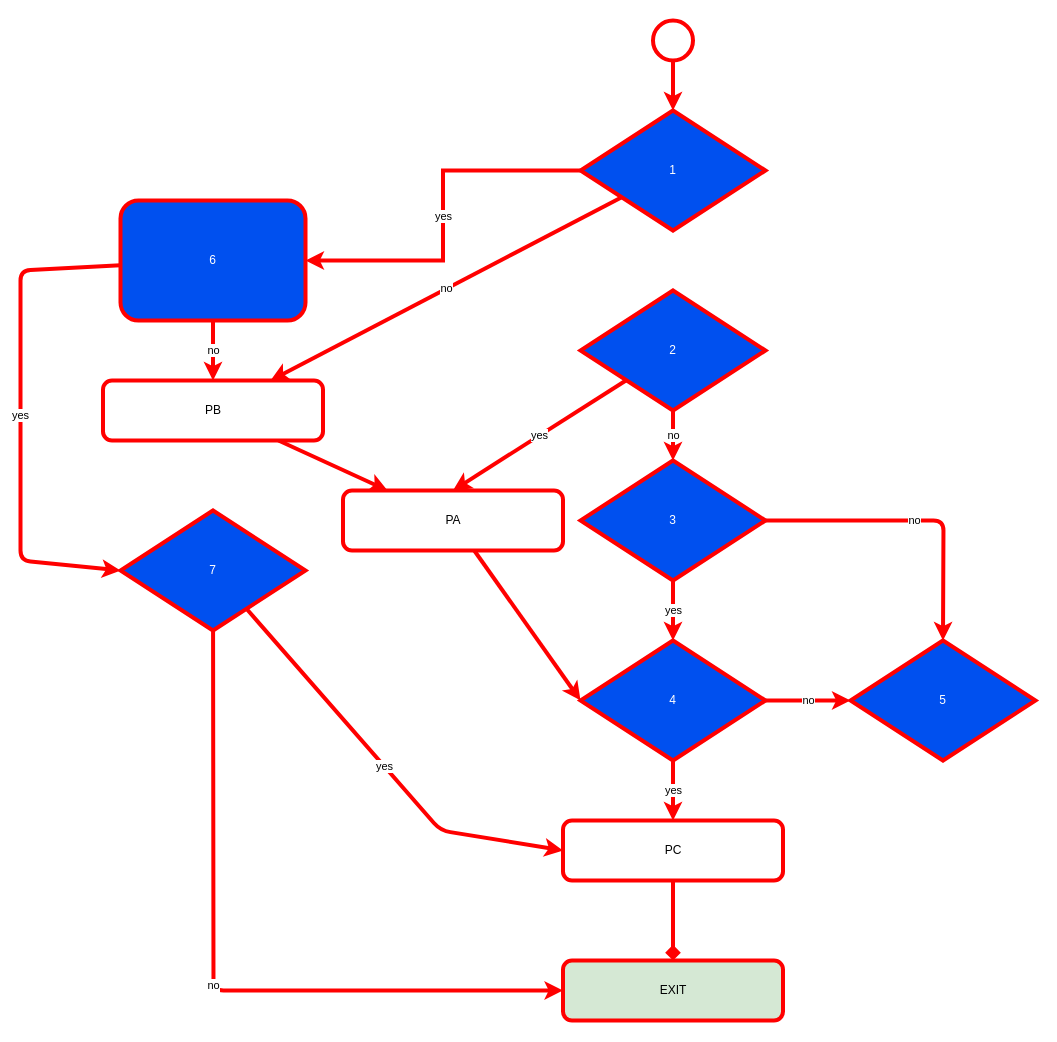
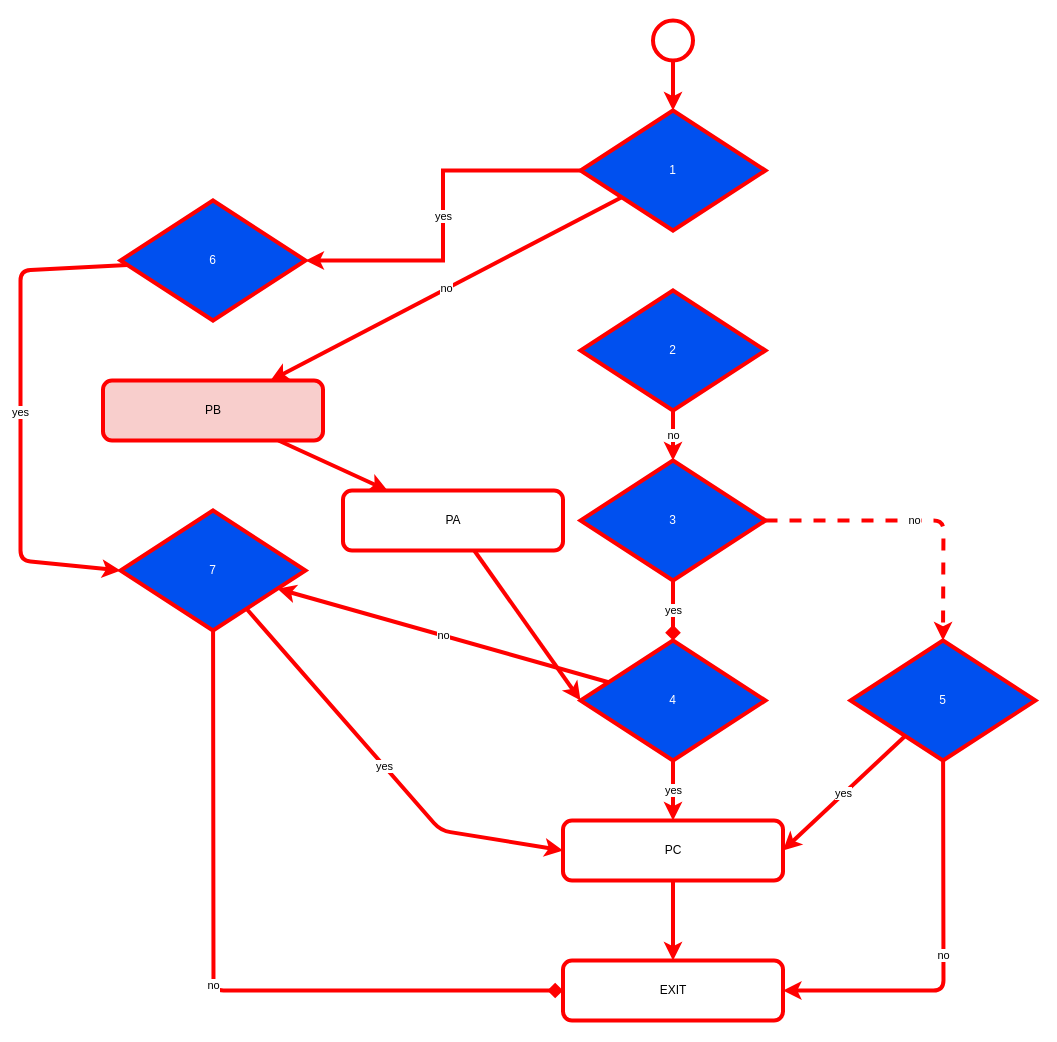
node "6": shape rounded rectangle -> diamond
edge "6" -> "PB": removed, label "no"
node "PB": fillcolor #ffffff -> #f8cecc
edge "2" -> "PA": removed, label "yes"
edge "3" -> "5": style solid -> dashed
edge "3" -> "4": arrowhead classic -> diamond
edge "4" -> "5": now "4" -> "7"
edge "5" -> "PC": added, label "yes"
edge "5" -> "EXIT": added, label "no"
edge "PC" -> "EXIT": arrowhead diamond -> classic
edge "7" -> "EXIT": arrowhead classic -> diamond
node "EXIT": fillcolor #d5e8d4 -> #ffffff
